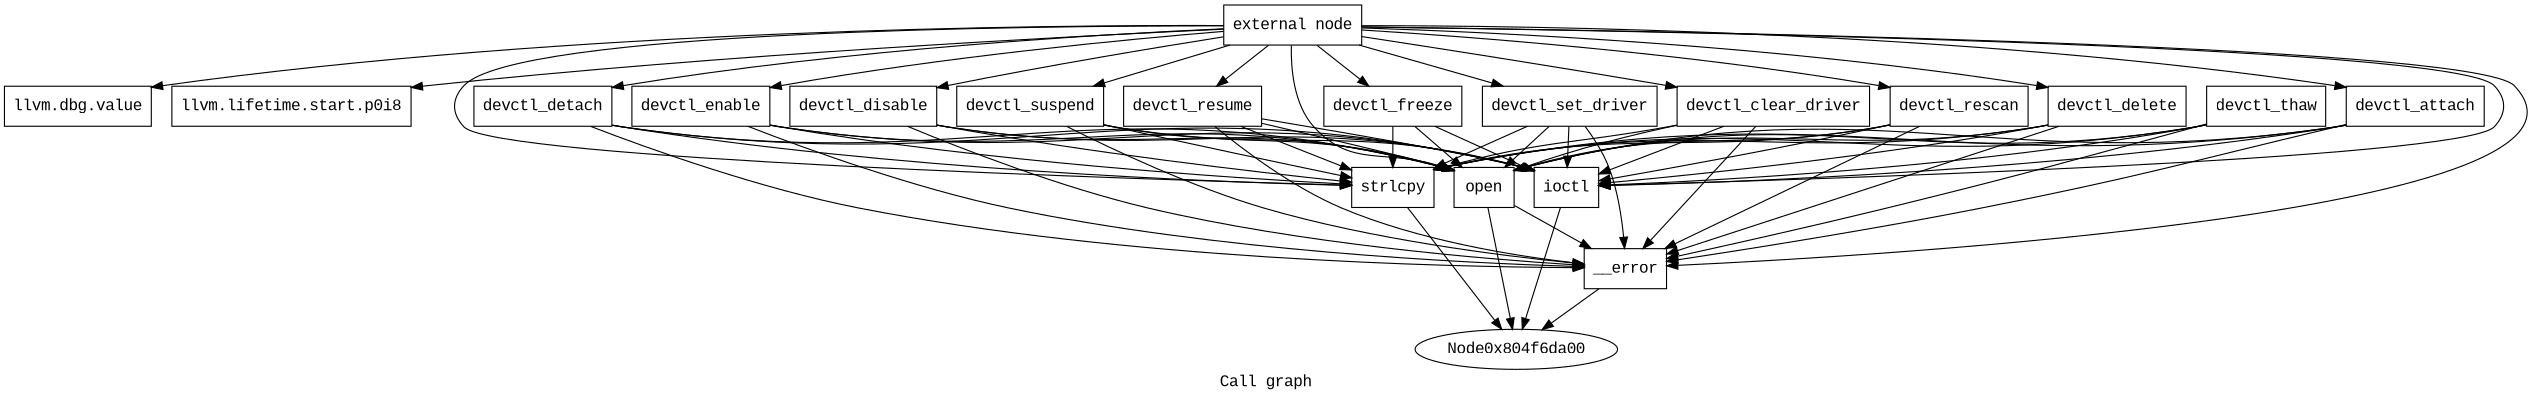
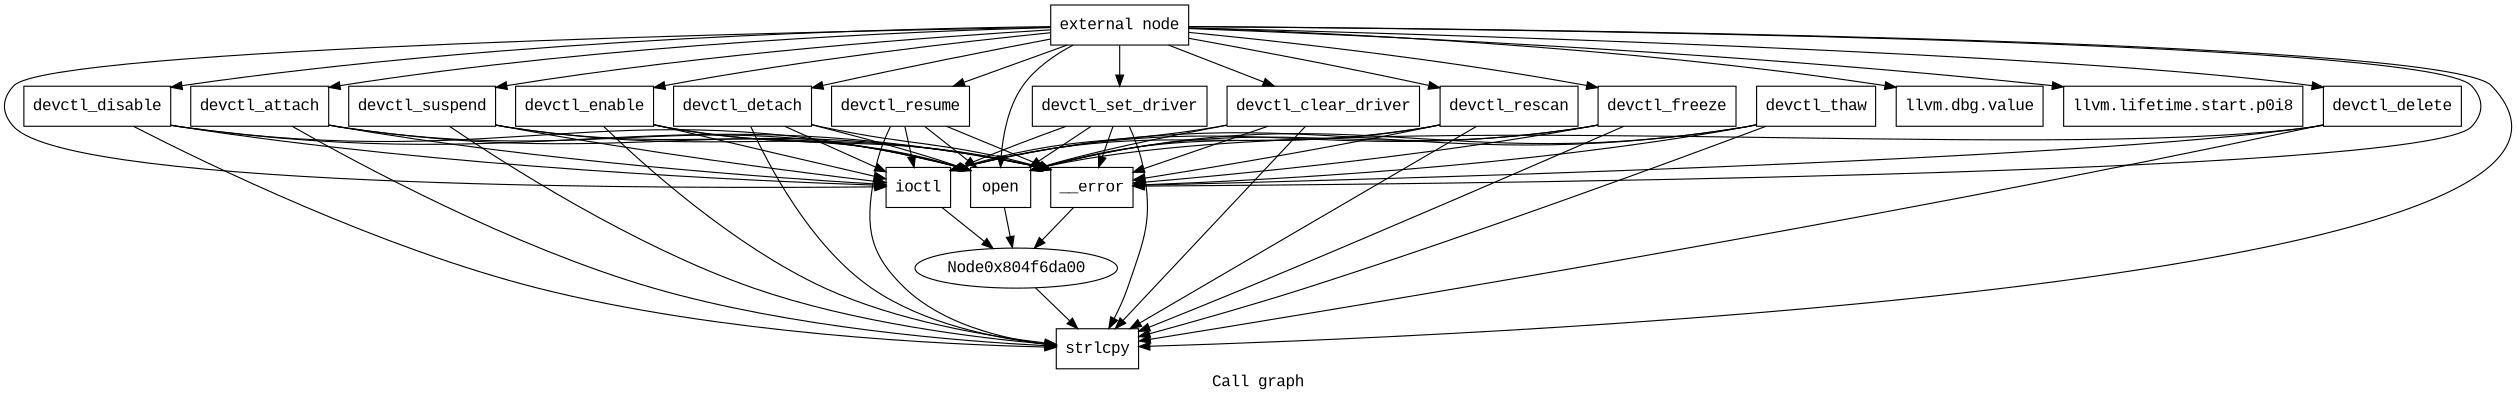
edge "devctl_delete" -> "ioctl": removed
edge "open" -> "__error": now "devctl_freeze" -> "__error"
edge "strlcpy" -> "Node0x804f6da00": reversed
